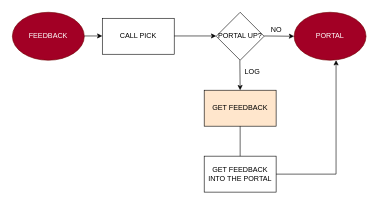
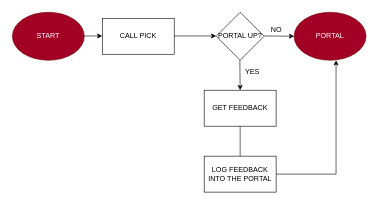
node "FEEDBACK": label "FEEDBACK" -> "START"
node "LOG": label "LOG" -> "YES"
node "GET FEEDBACK": fillcolor #ffe6cc -> #ffffff
node "GET FEEDBACK INTO THE PORTAL": label "GET FEEDBACK INTO THE PORTAL" -> "LOG FEEDBACK INTO THE PORTAL"
